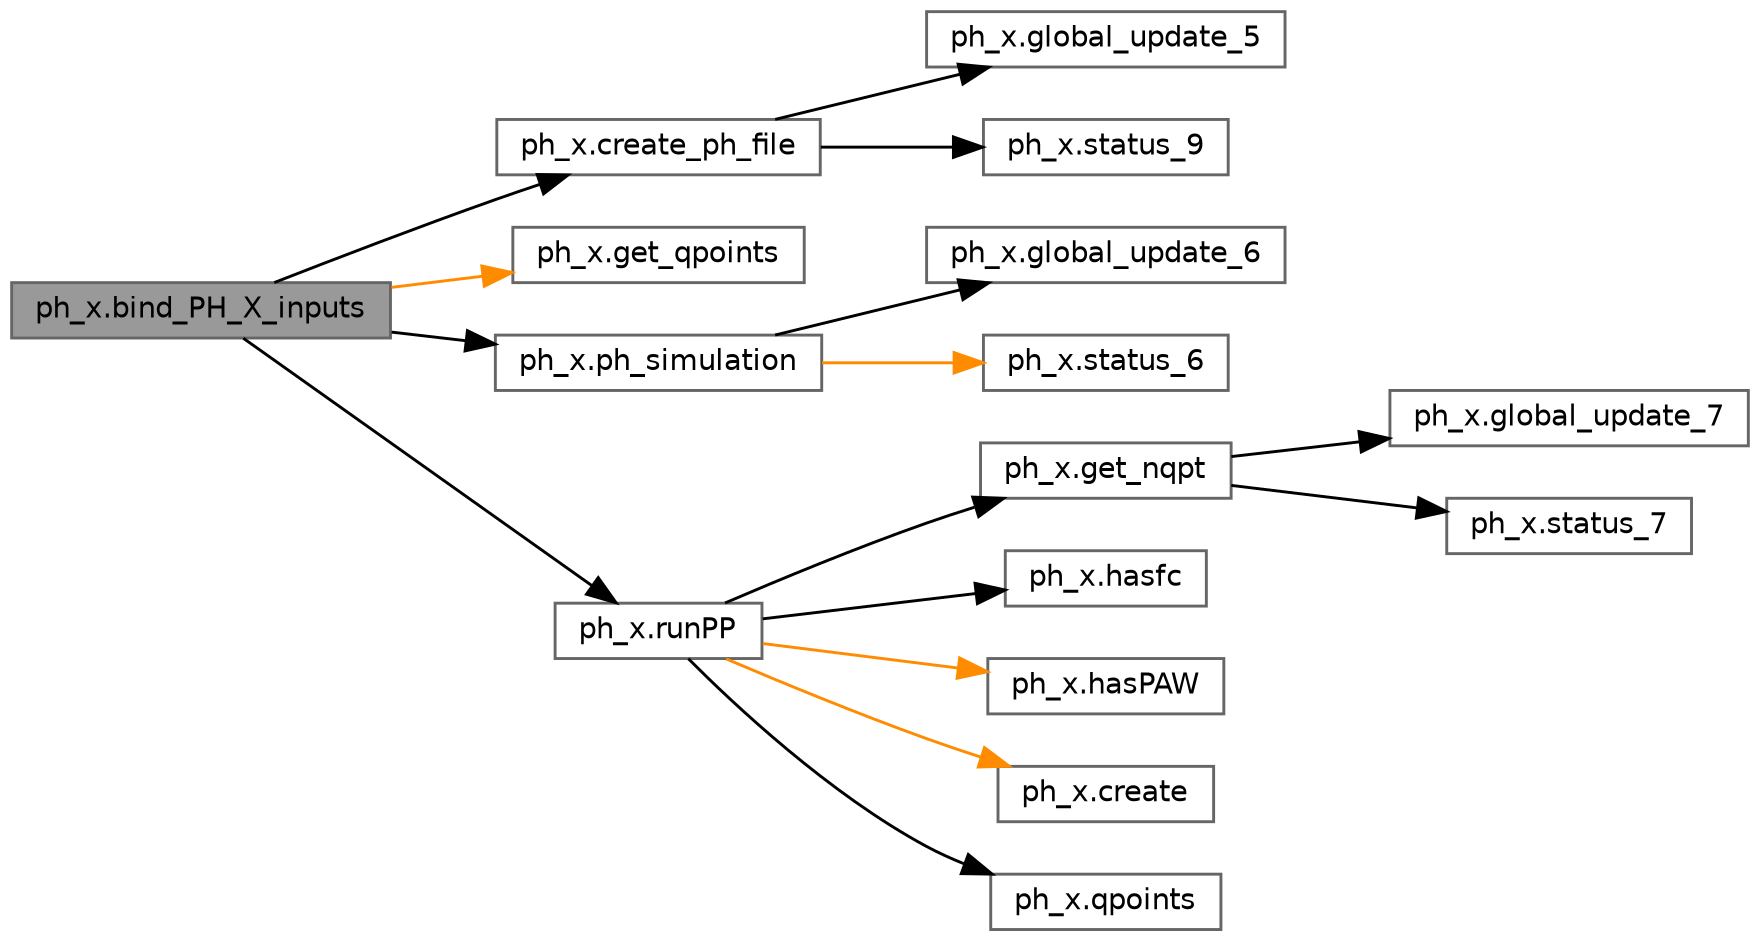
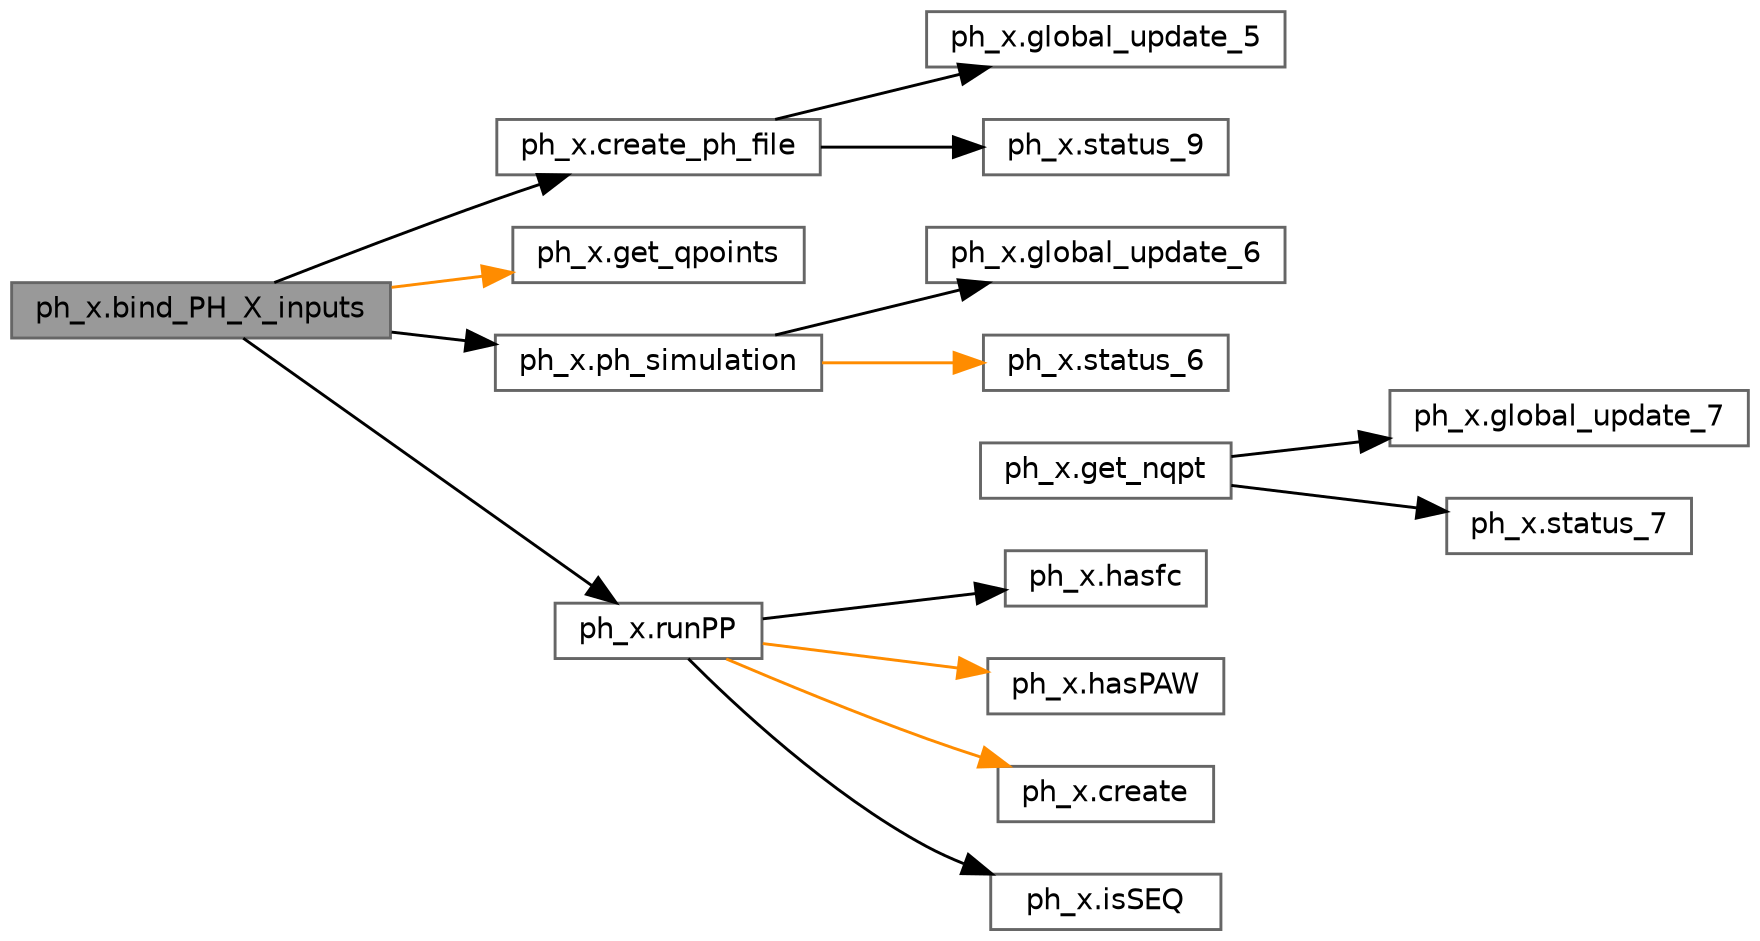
edge "ph_x.runPP" -> "ph_x.get_nqpt": removed
node "ph_x.qpoints": label "ph_x.qpoints" -> "ph_x.isSEQ"
